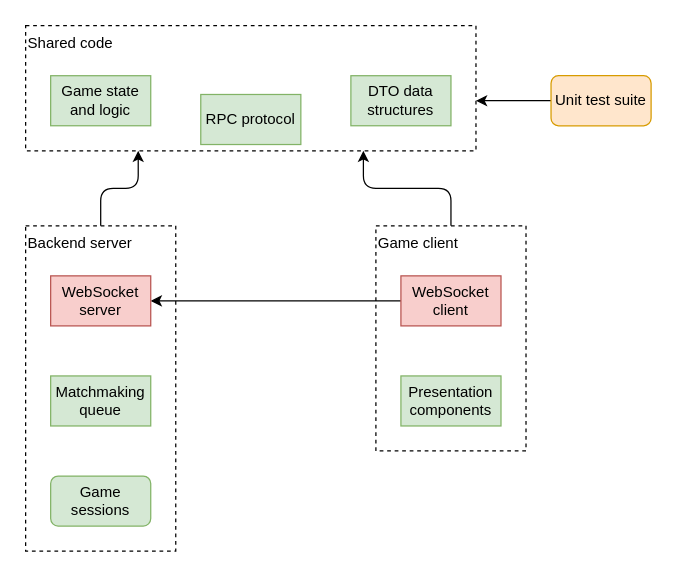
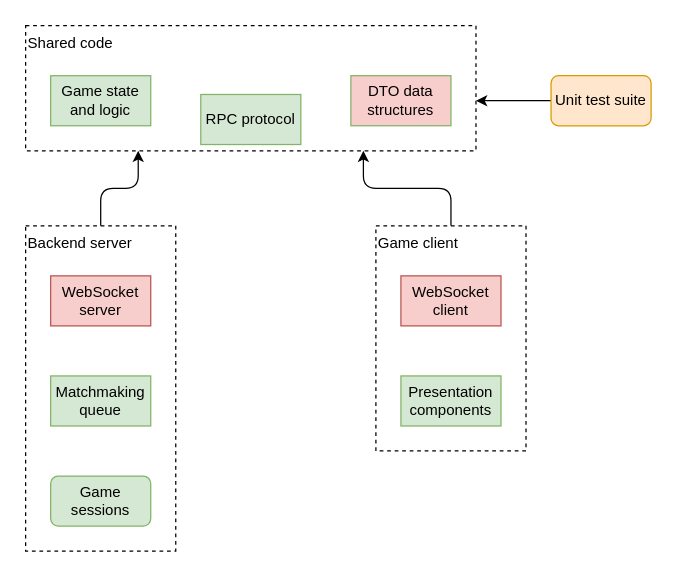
node "DTO data structures": fillcolor #d5e8d4 -> #f8cecc
edge "WebSocket client" -> "WebSocket server": removed
